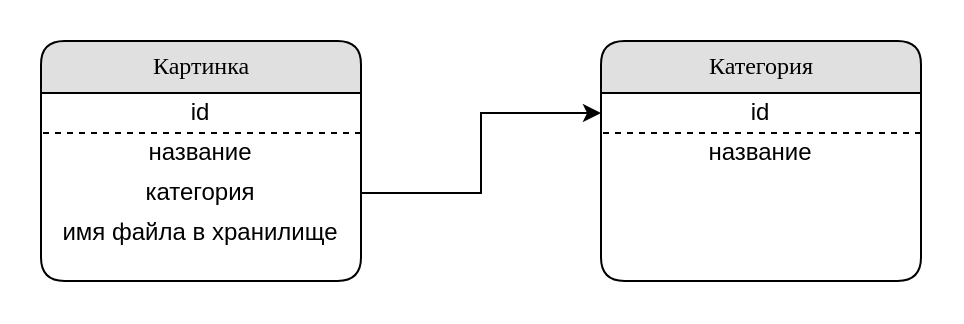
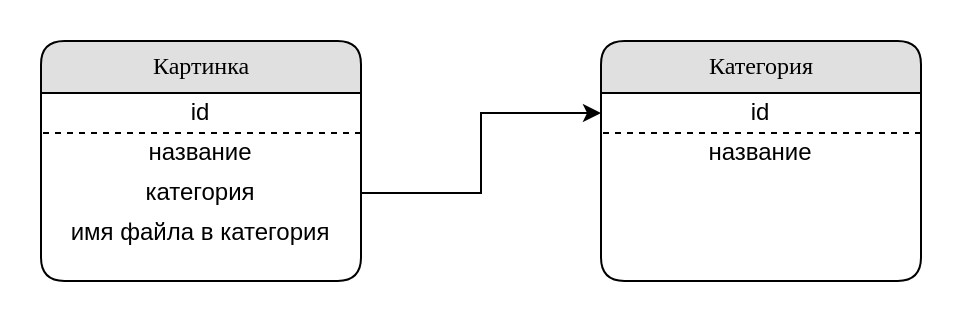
node "имя файла в хранилище": label "имя файла в хранилище" -> "имя файла в категория"
